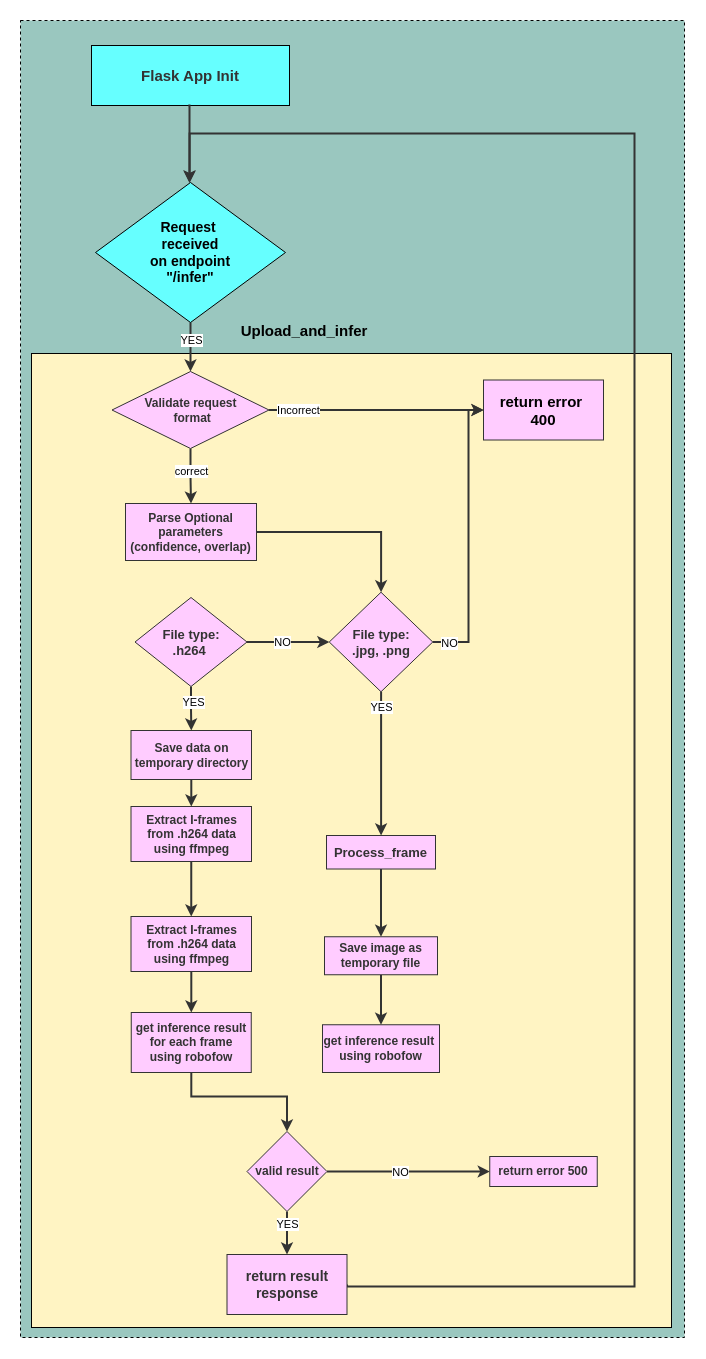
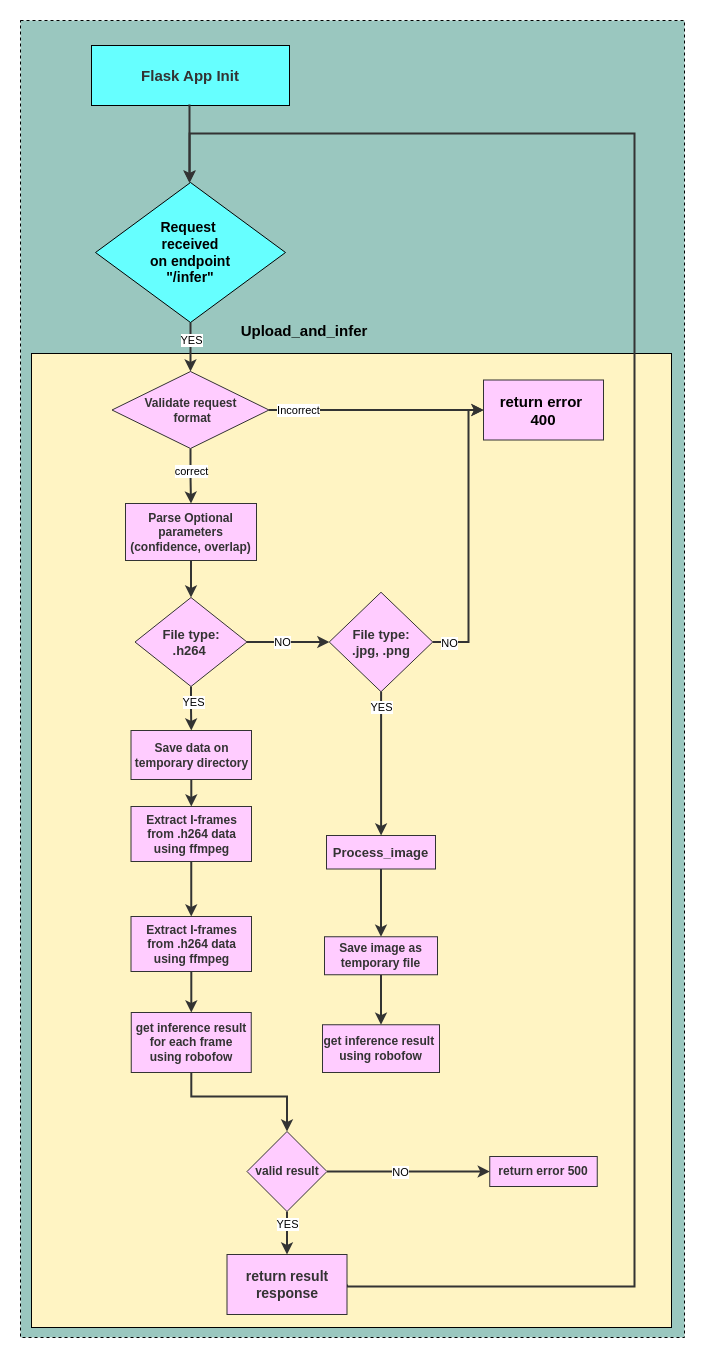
edge "Parse Optional parameters (confidence, overlap)" -> "File type: .jpg, .png": now "Parse Optional parameters (confidence, overlap)" -> "File type: .h264"
node "Process_frame": label "Process_frame" -> "Process_image"
